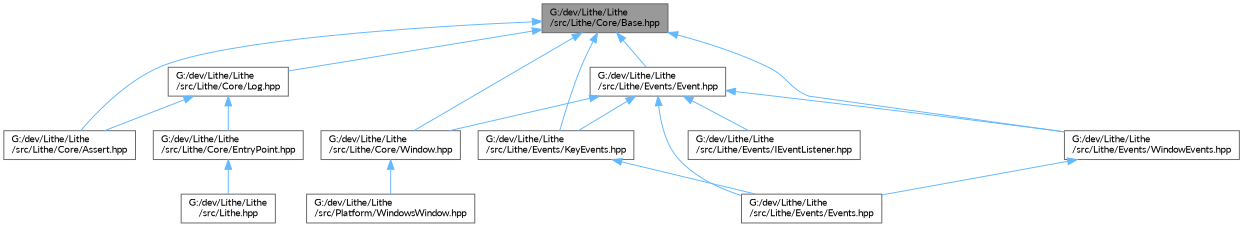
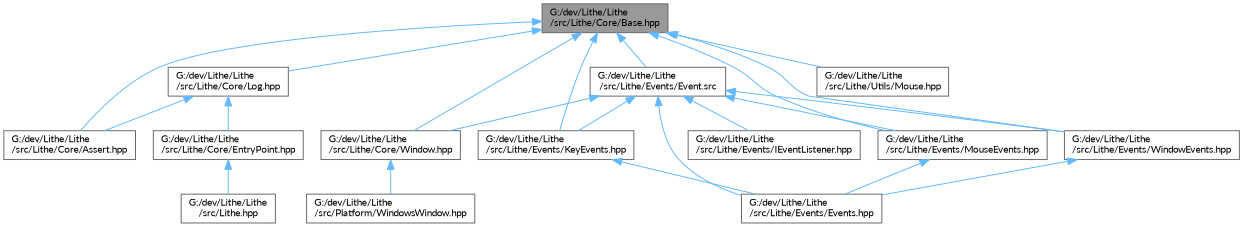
node "G:/dev/Lithe/Lithe /src/Lithe/Events/Event.hpp": label "G:/dev/Lithe/Lithe /src/Lithe/Events/Event.hpp" -> "G:/dev/Lithe/Lithe /src/Lithe/Events/Event.src"
node "G:/dev/Lithe/Lithe /src/Lithe/Utils/Mouse.hpp": added
node "G:/dev/Lithe/Lithe /src/Lithe/Events/MouseEvents.hpp": added
